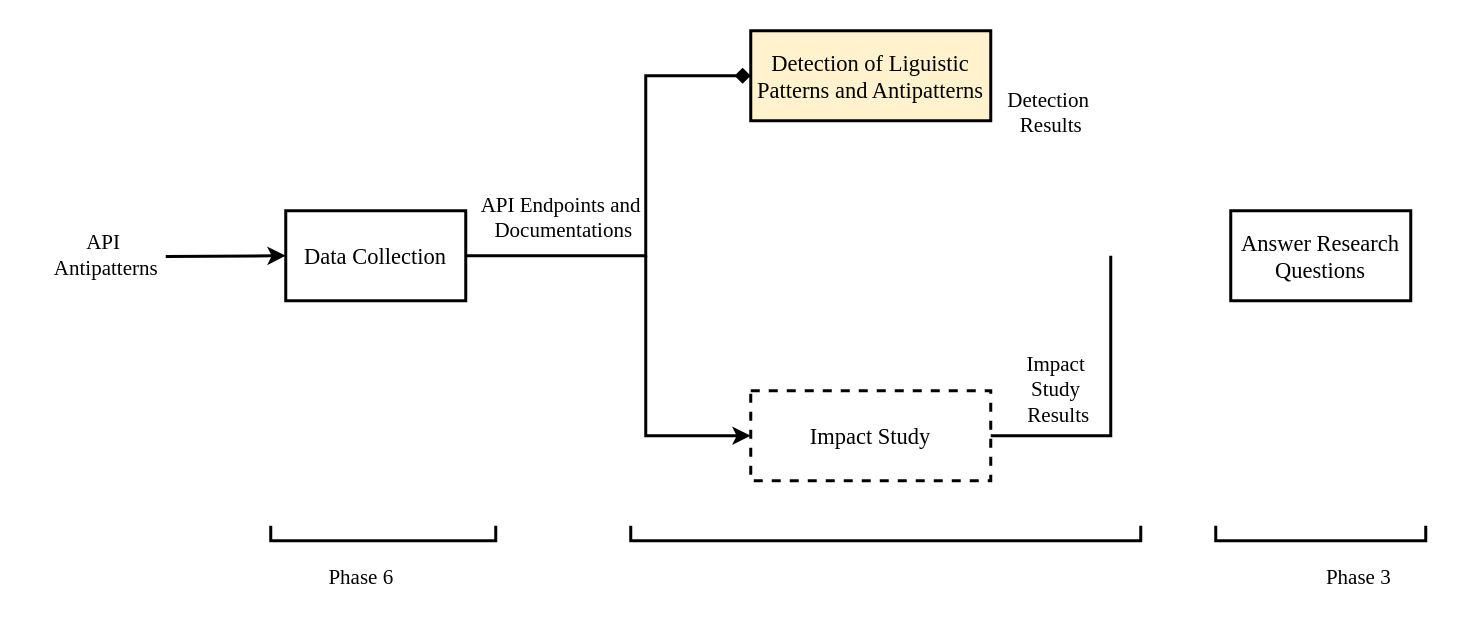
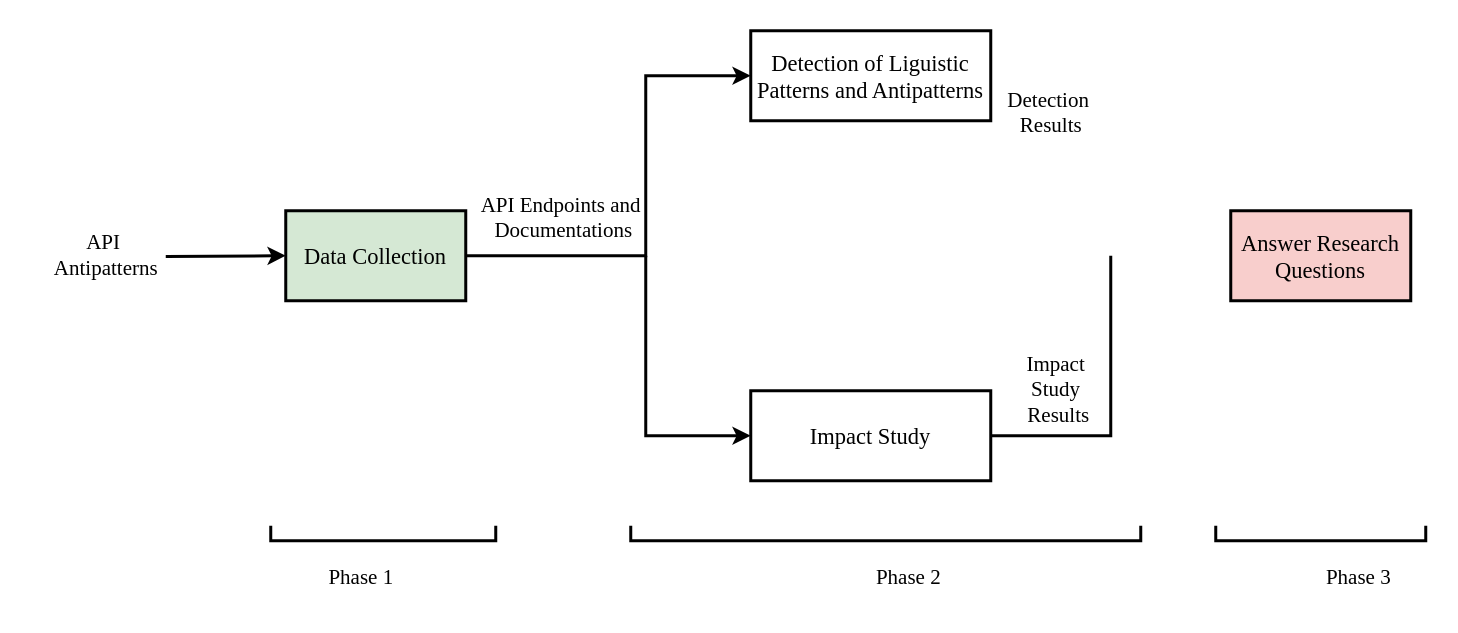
edge "Data Collection" -> "Detection of Liguistic Patterns and Antipatterns": arrowhead diamond -> classic
node "Detection of Liguistic Patterns and Antipatterns": fillcolor #fff2cc -> #ffffff
node "Data Collection": fillcolor #ffffff -> #d5e8d4
node "Answer Research Questions": fillcolor #ffffff -> #f8cecc
node "Impact Study": style dashed -> solid
node "Phase 6": label "Phase 6" -> "Phase 1"
node "Phase 2": added
